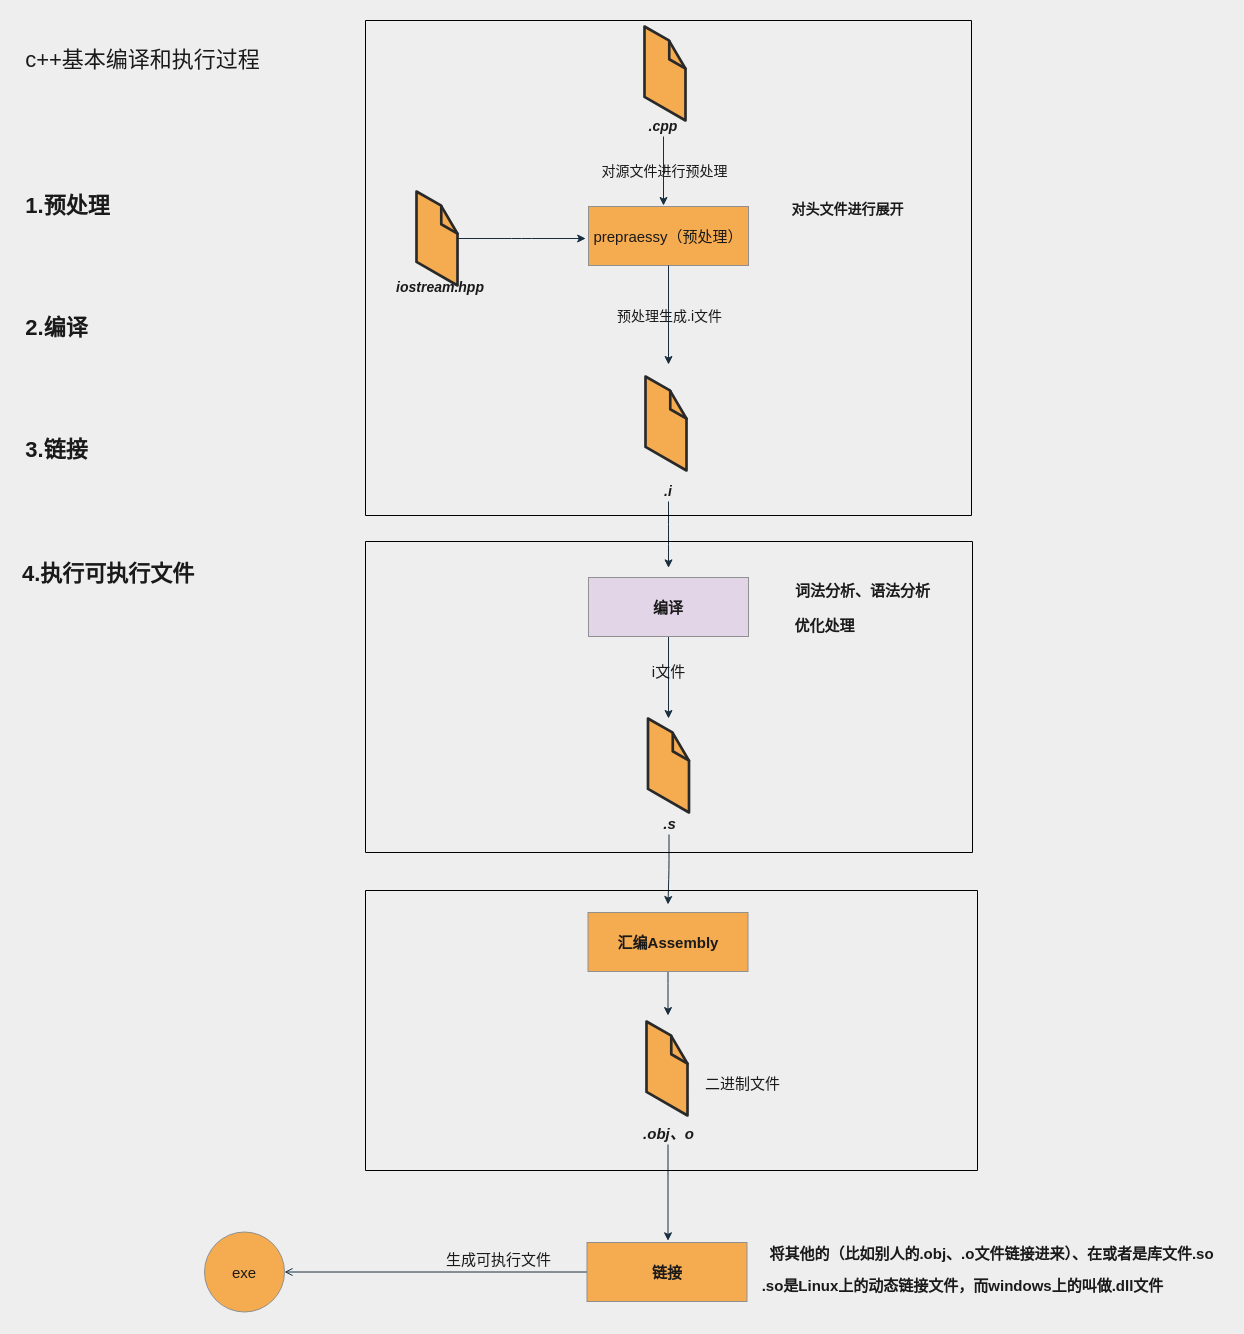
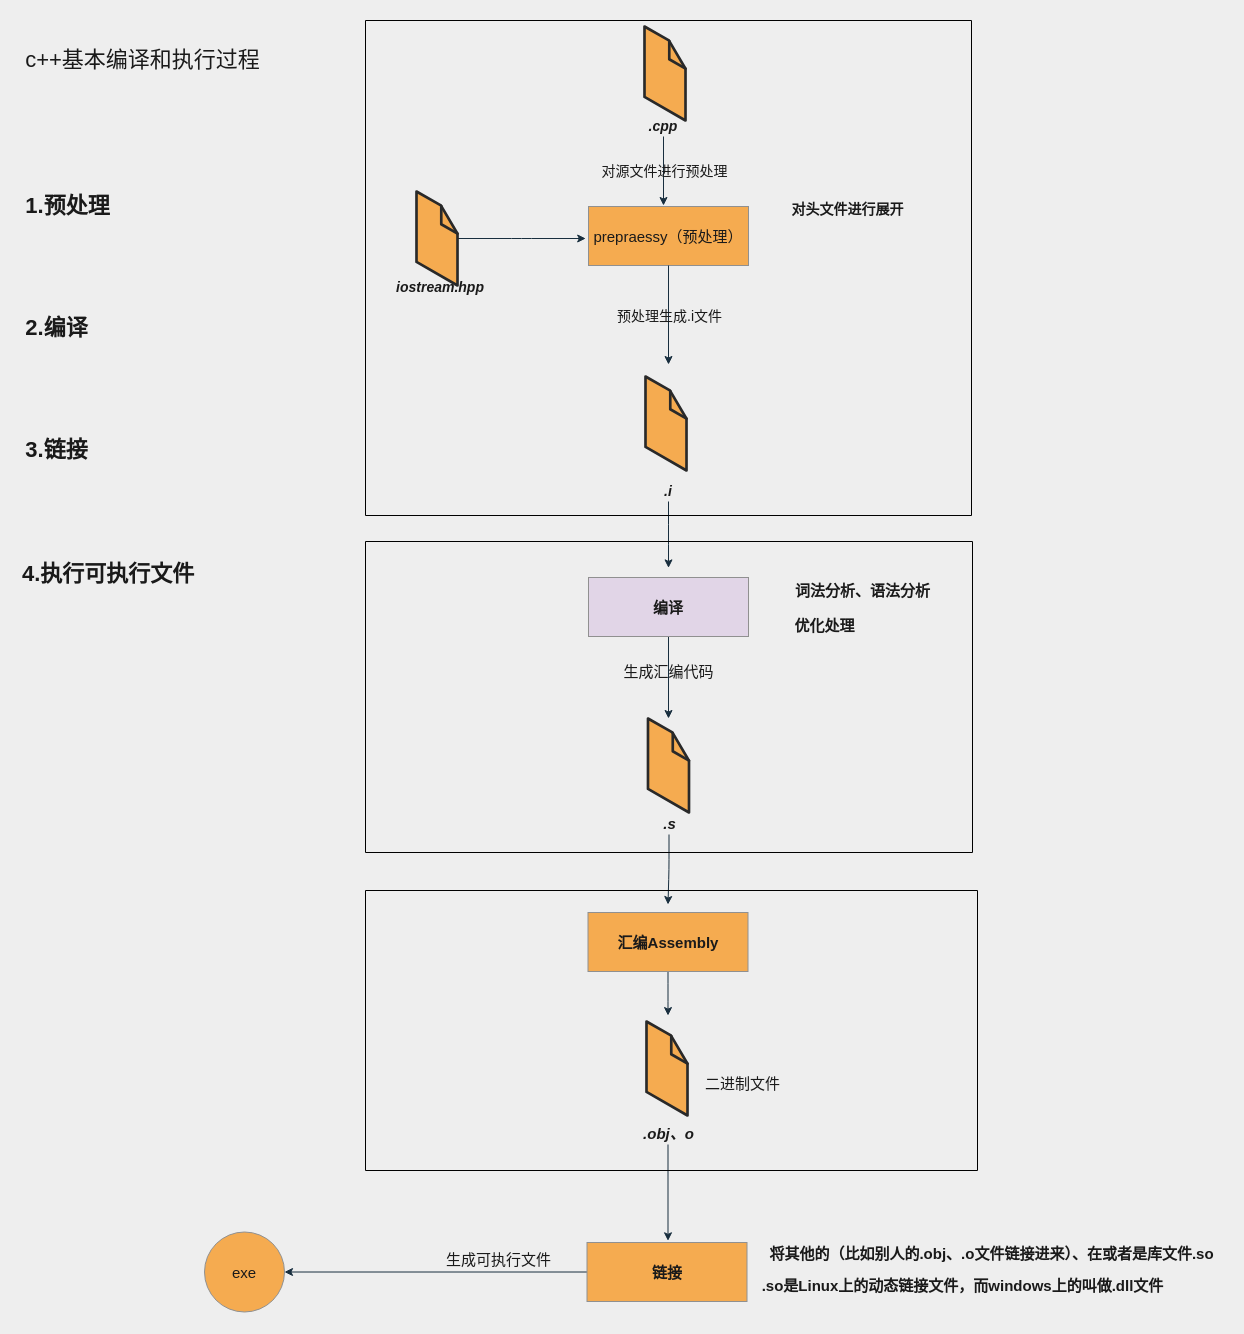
node "i文件": label "i文件" -> "生成汇编代码"
edge "链接" -> "exe": arrowhead open -> classic
